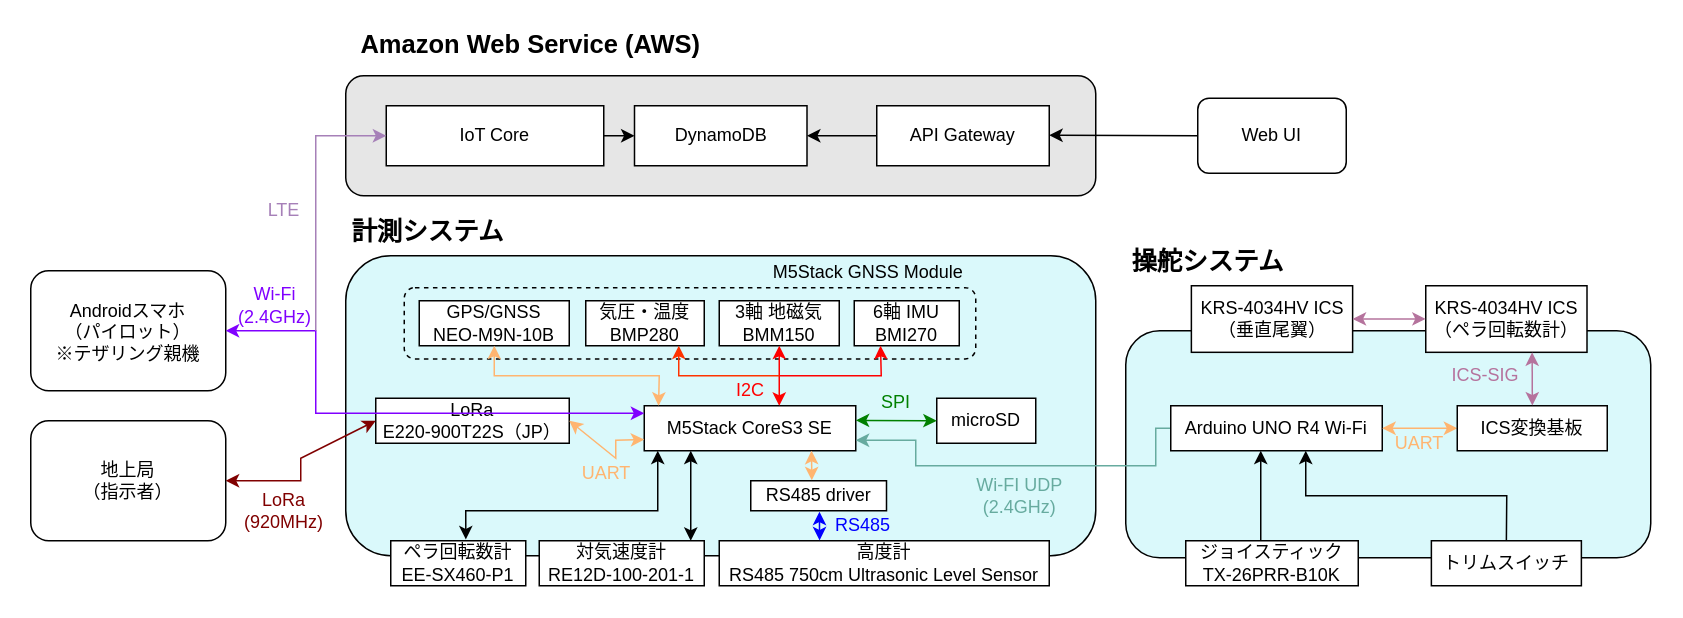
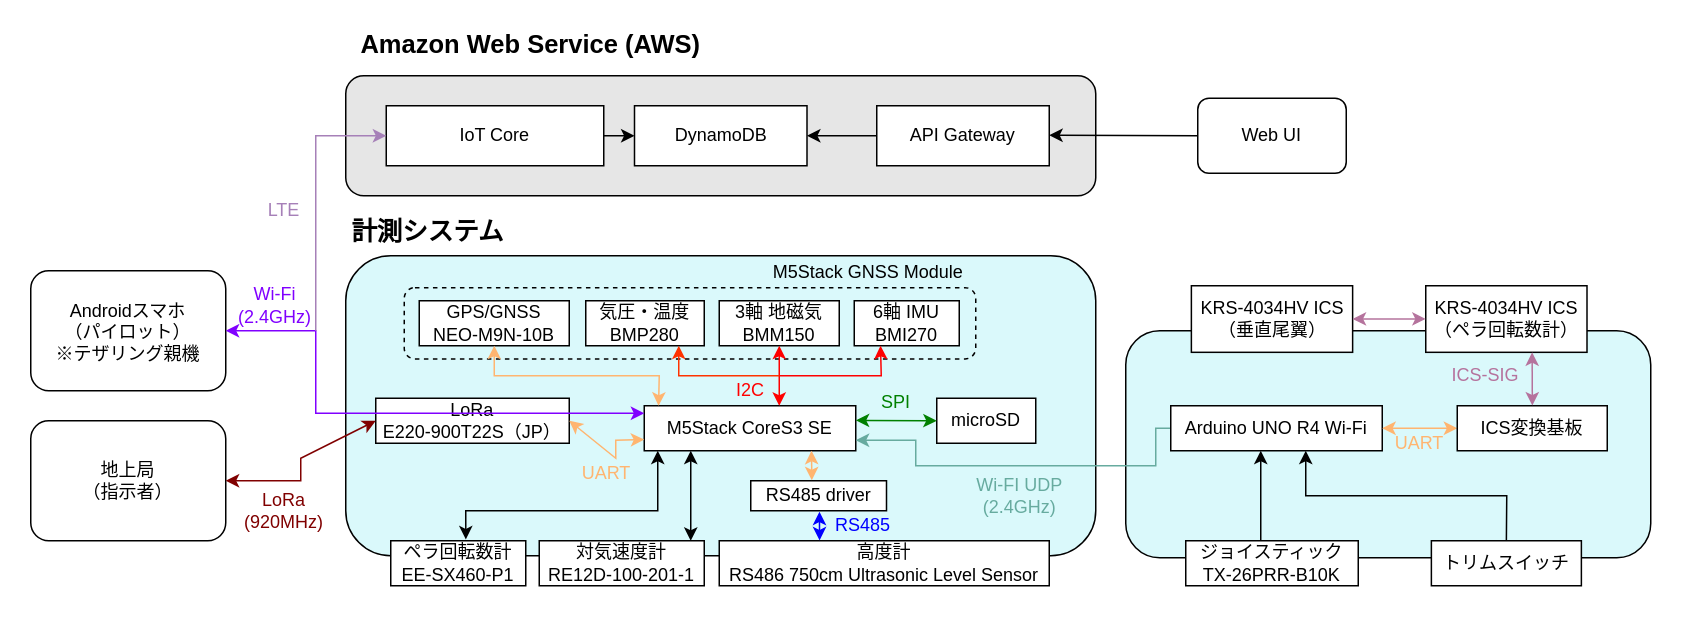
node "操舵システム": removed
node "高度計 RS485 750cm Ultrasonic Level Sensor": label "高度計 RS485 750cm Ultrasonic Level Sensor" -> "高度計 RS486 750cm Ultrasonic Level Sensor"
